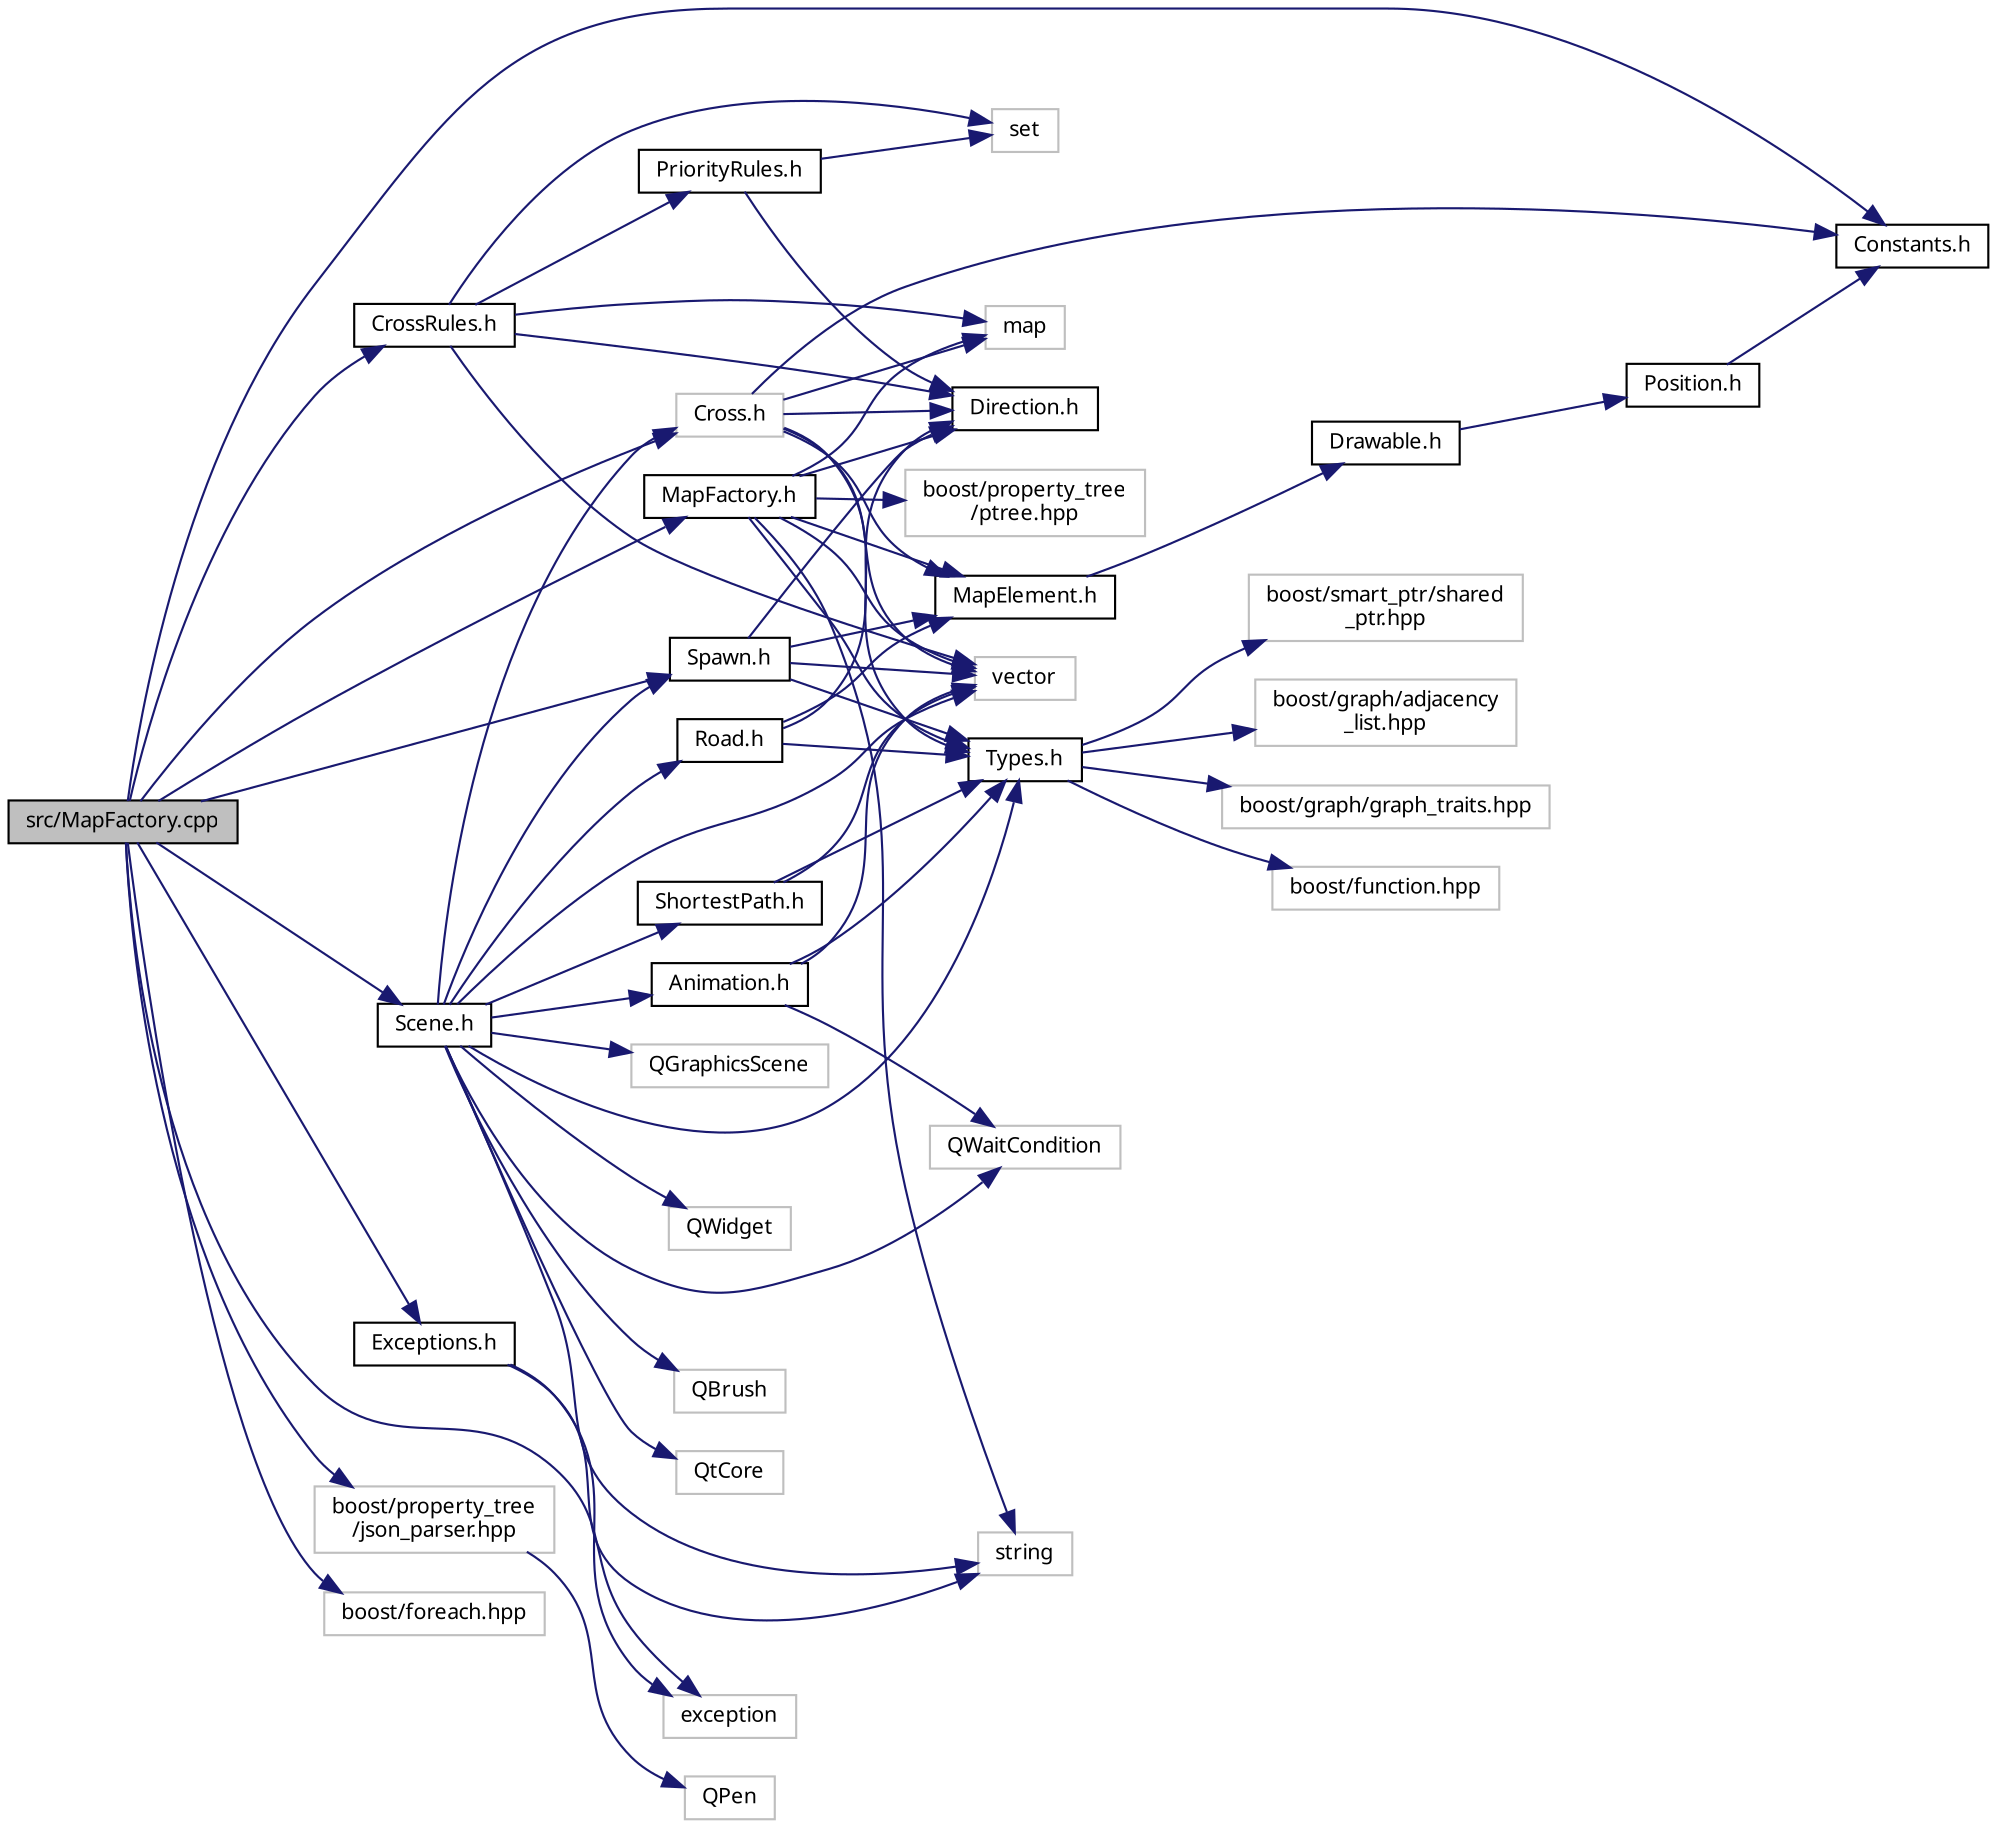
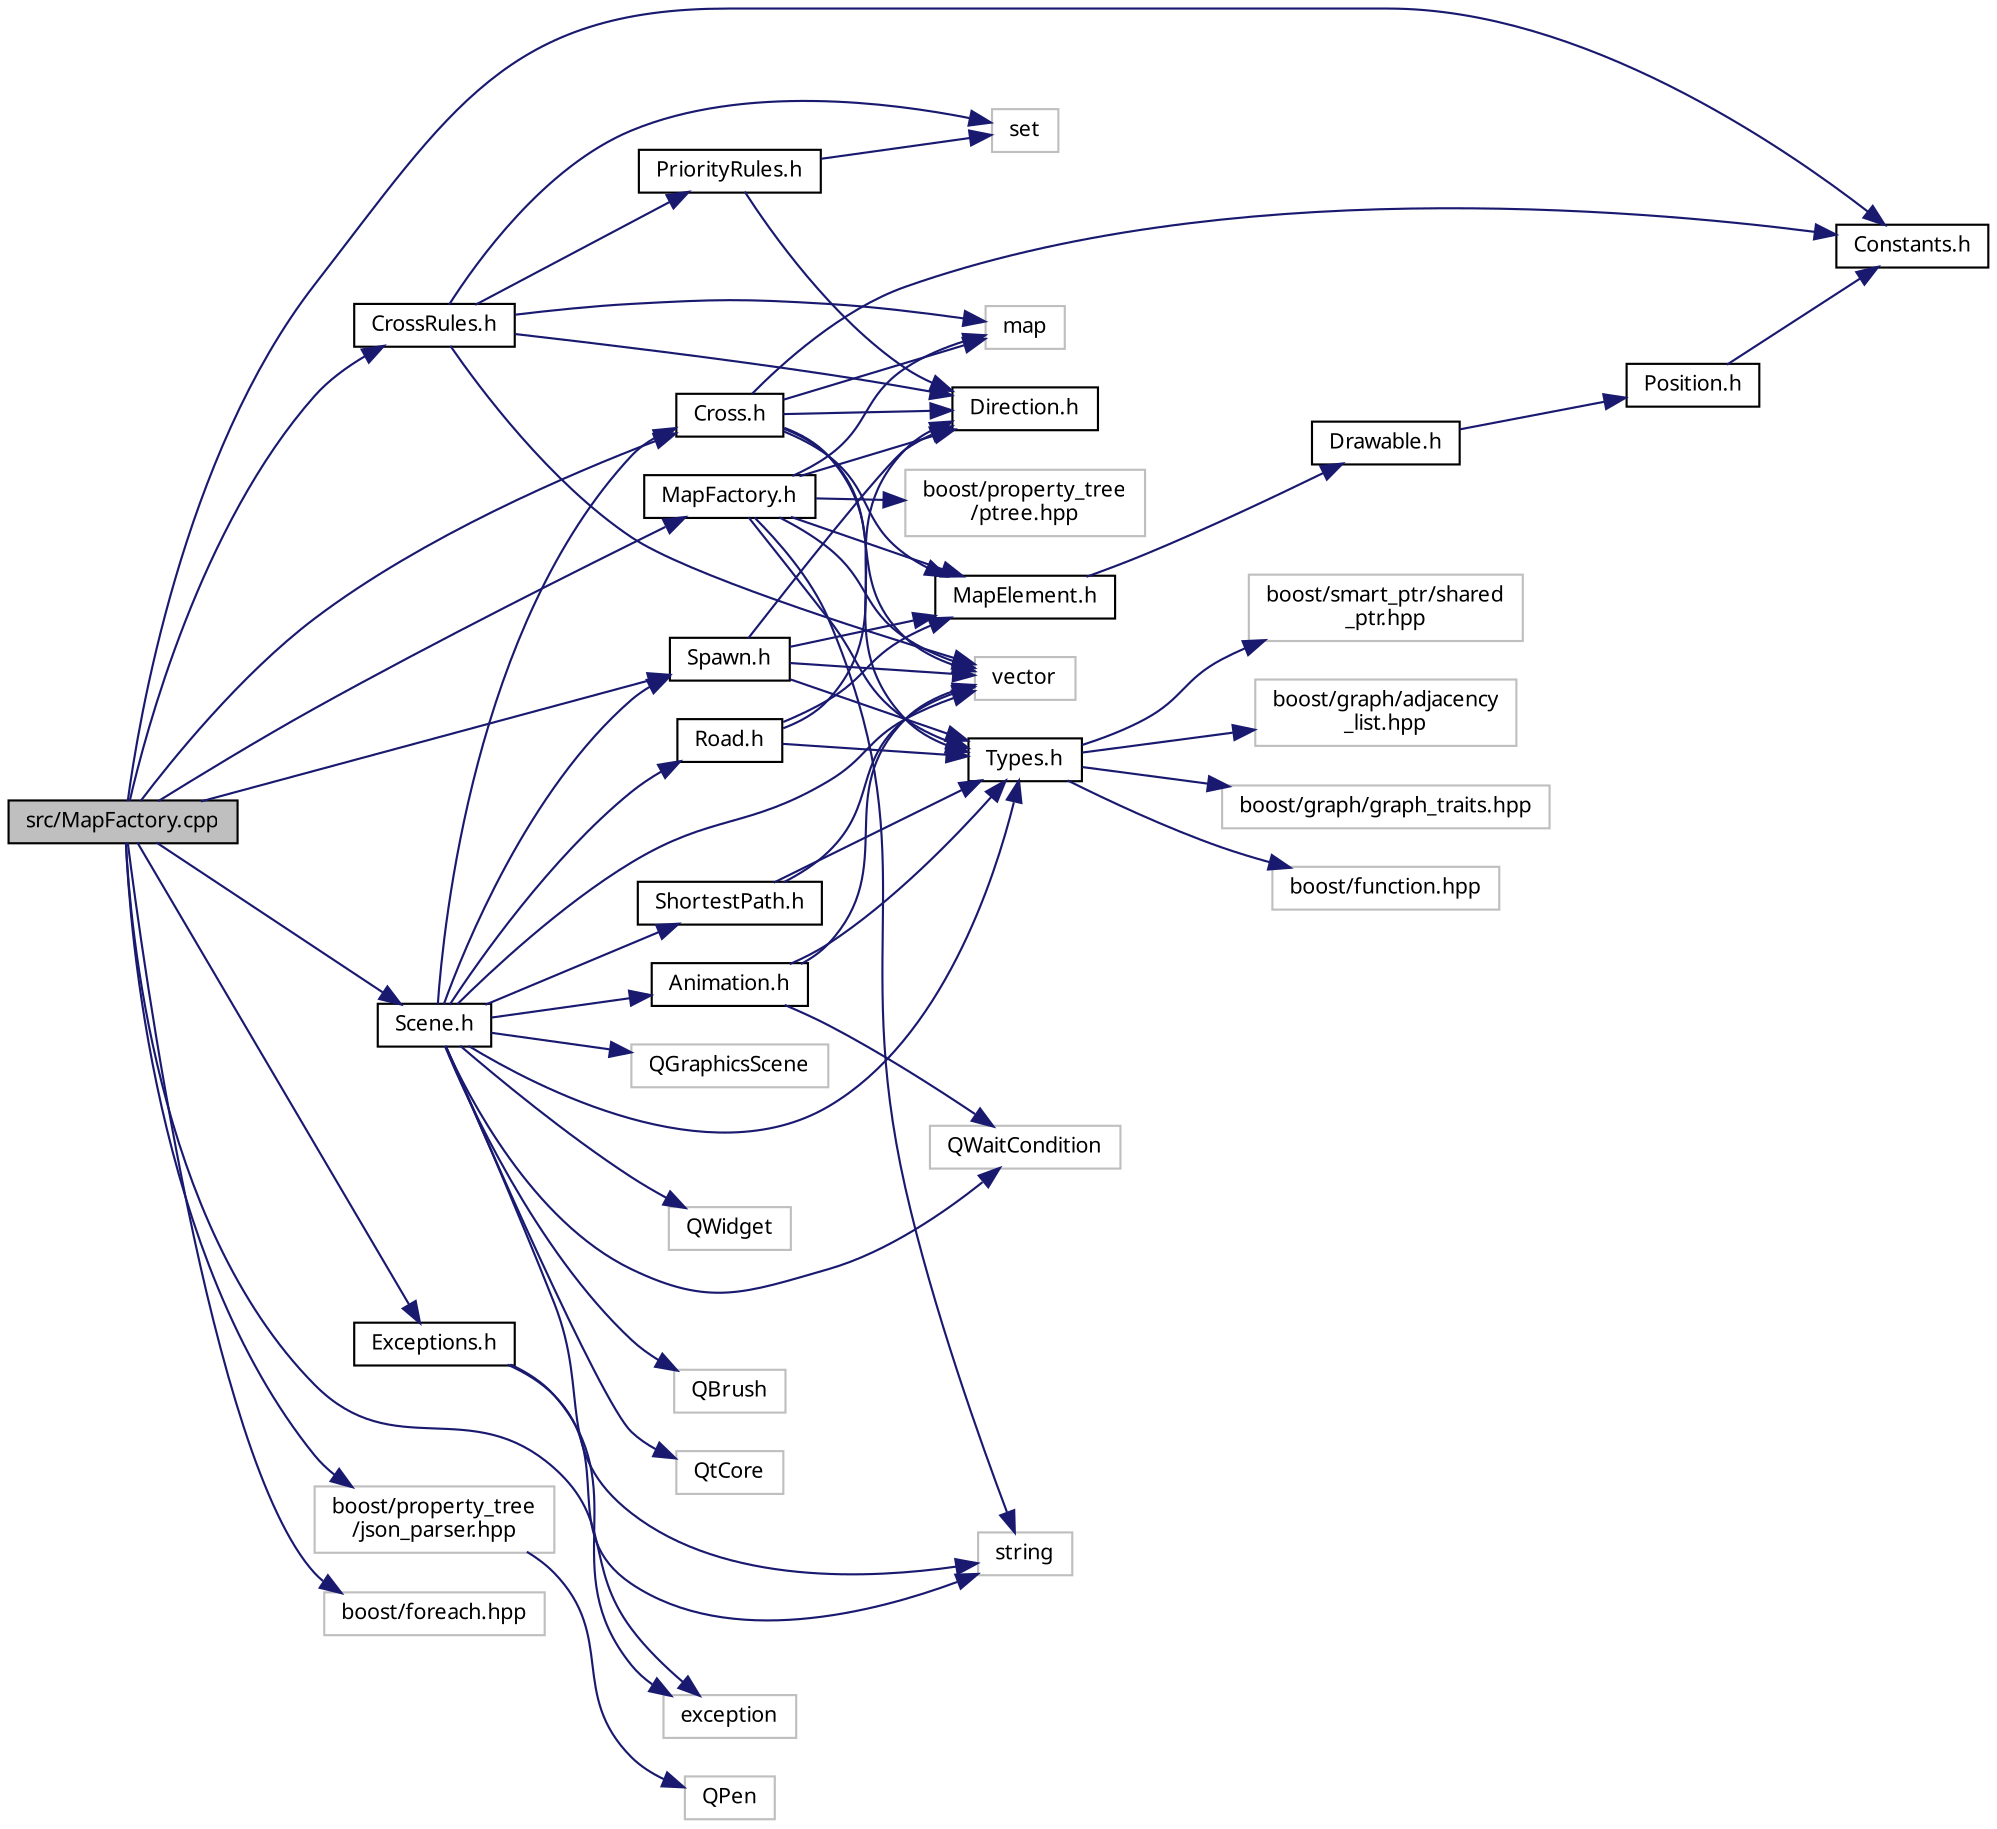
node "Cross.h": color grey75 -> black
